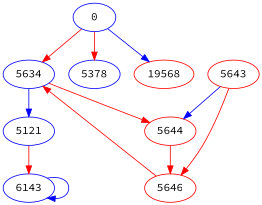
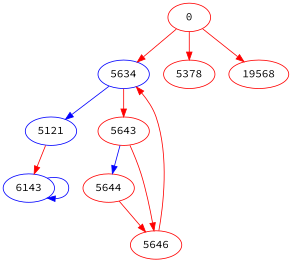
node "0": color blue -> red
edge "0" -> "19568": color blue -> red
node "5378": color blue -> red
edge "5634" -> "5644": now "5634" -> "5643"
